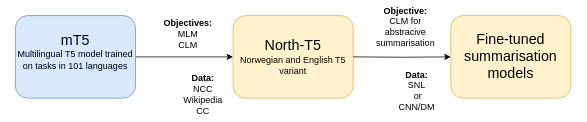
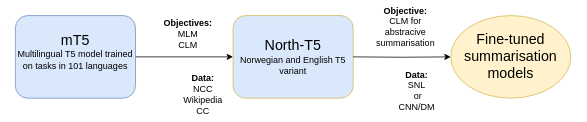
node "North-T5 Norwegian and English T5 variant": fillcolor #fff2cc -> #dae8fc
node "Fine-tuned summarisation models": shape rounded rectangle -> ellipse
